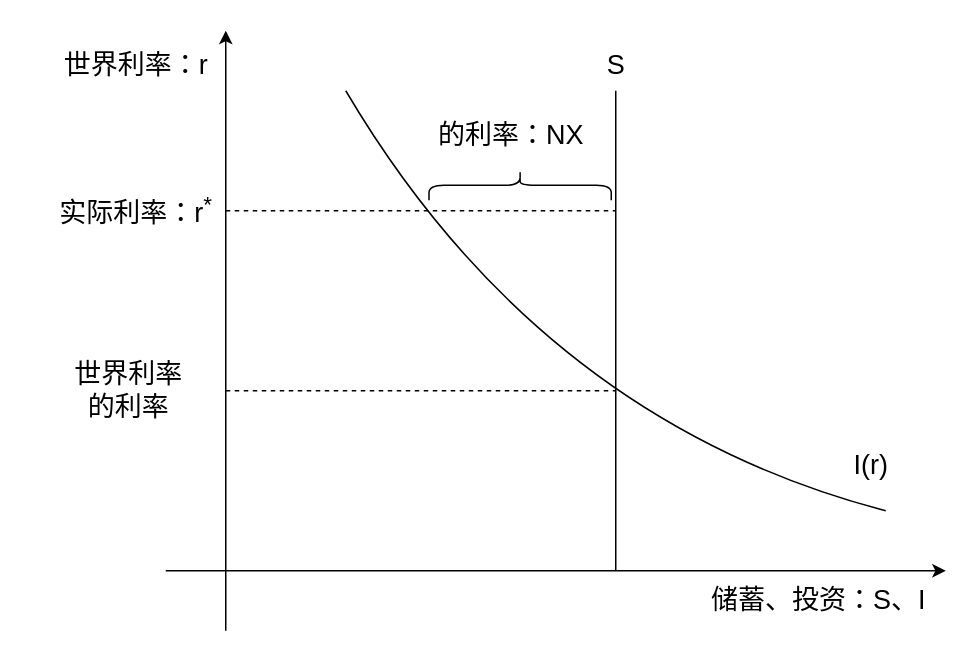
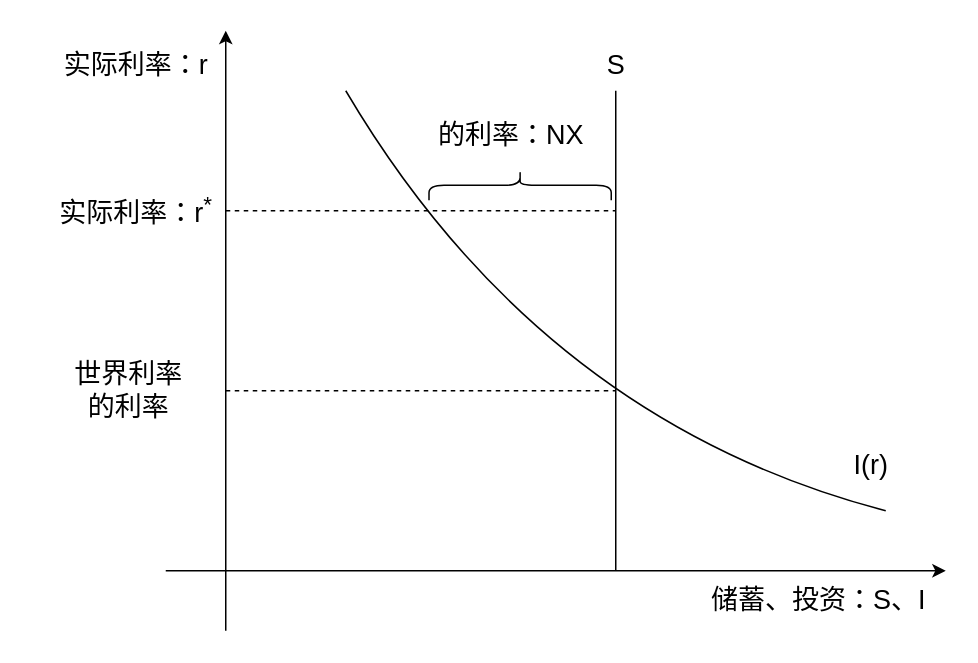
node "世界利率：r": label "世界利率：r" -> "实际利率：r"
